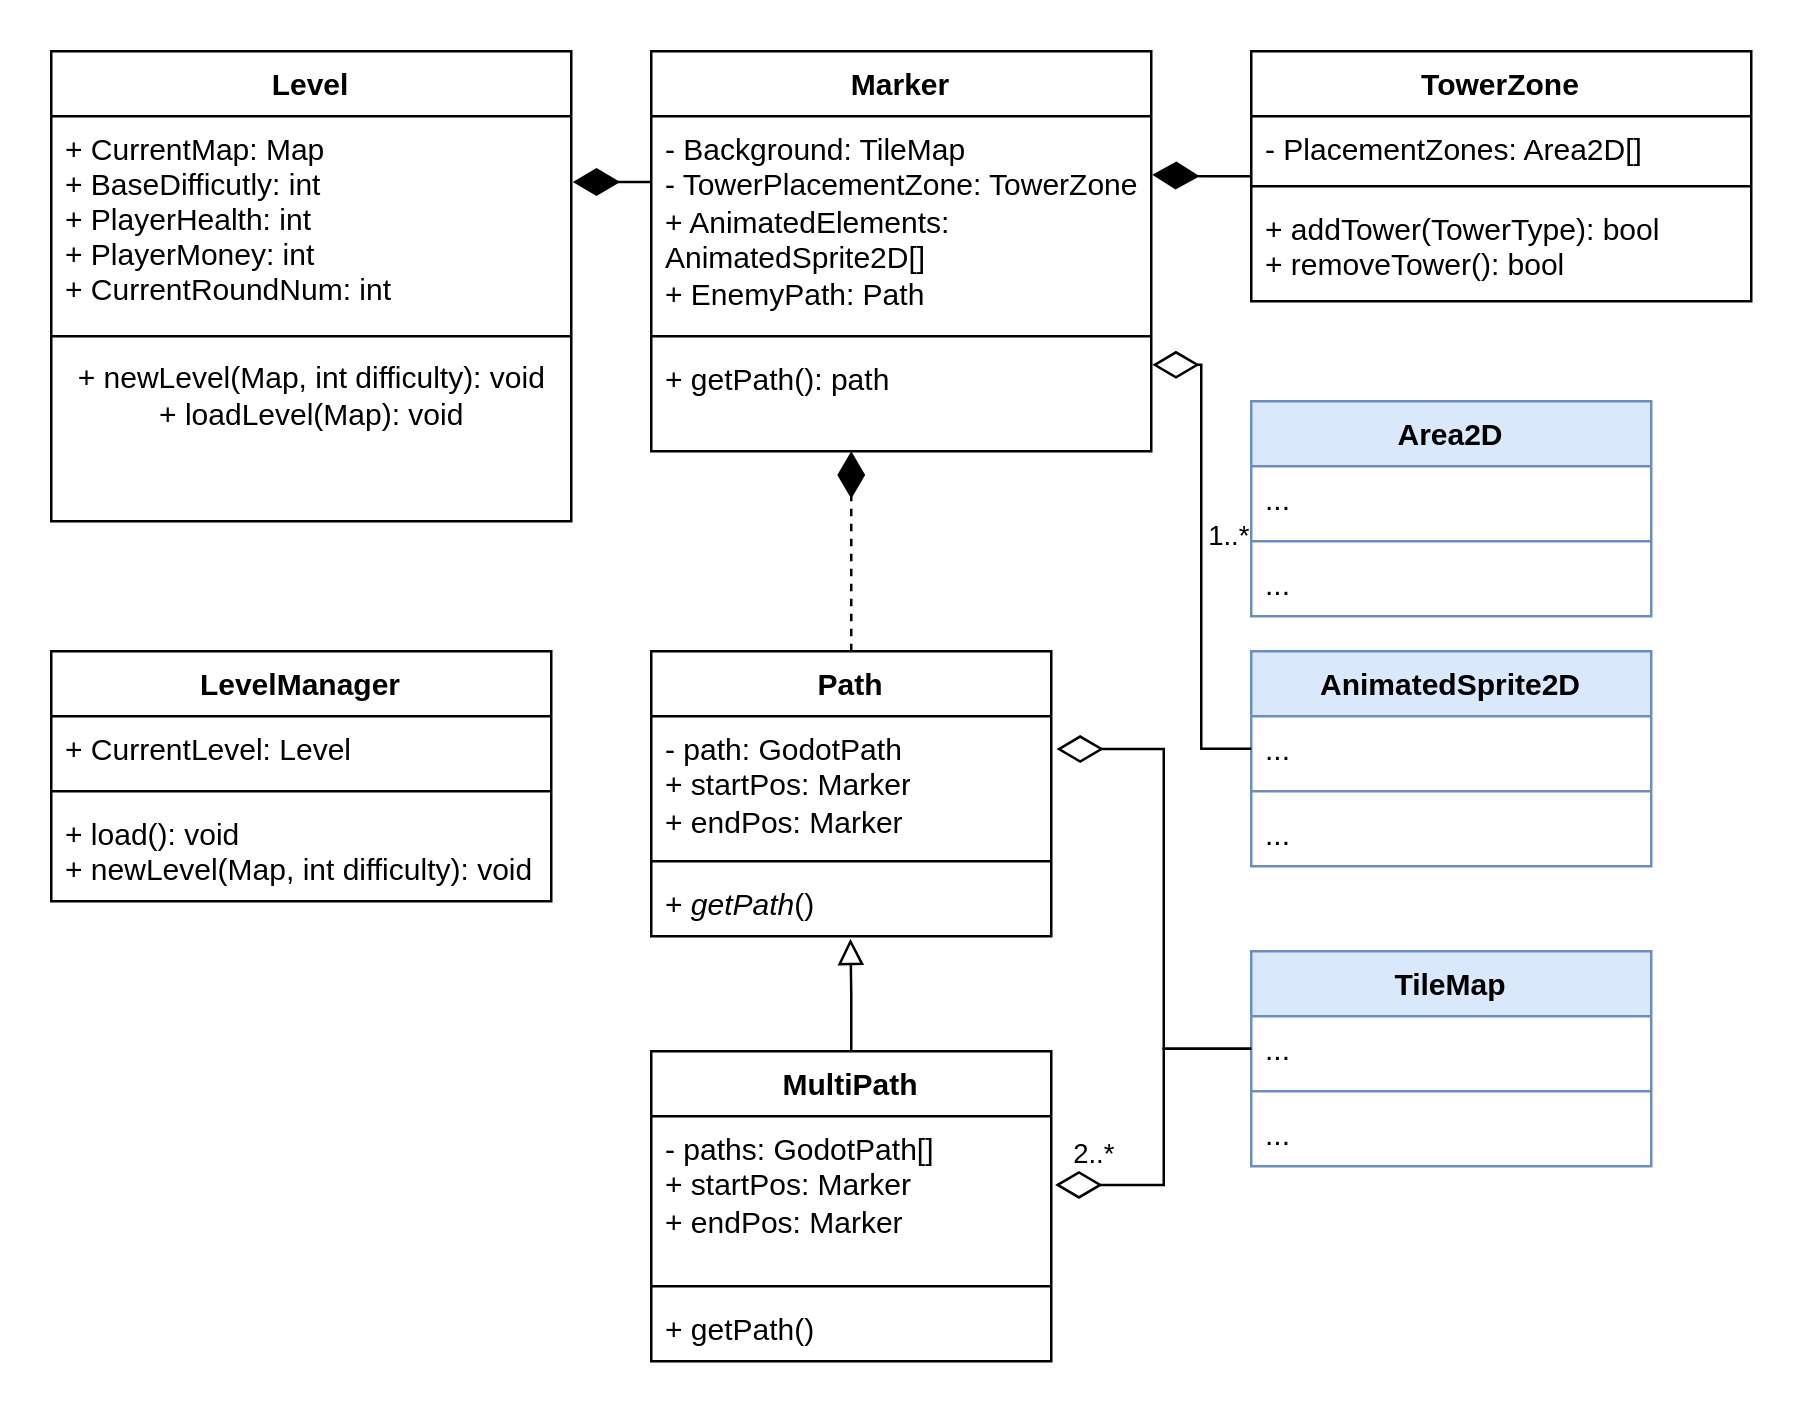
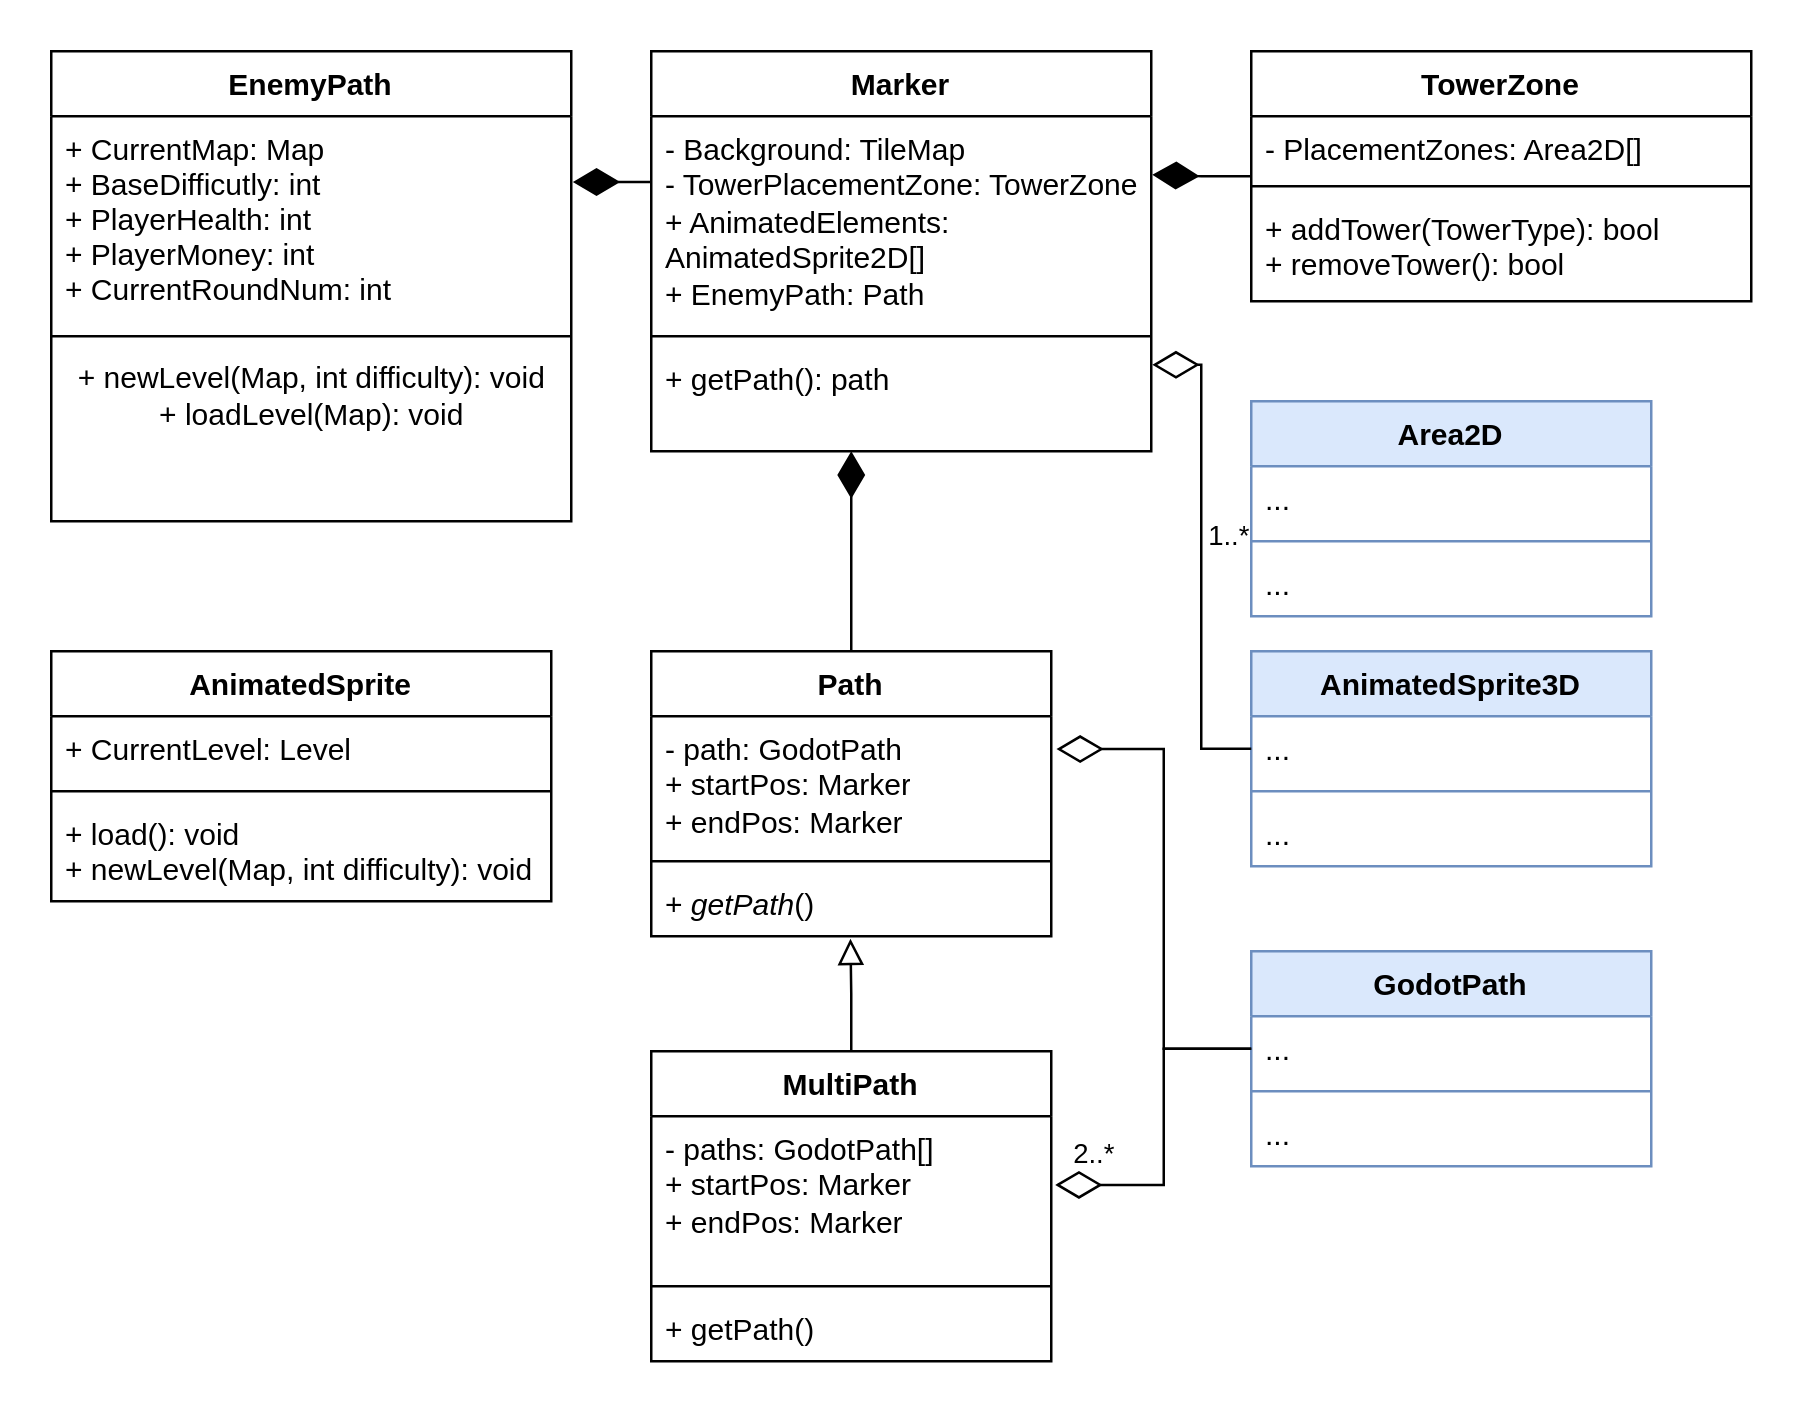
node "Level": label "Level" -> "EnemyPath"
edge "Path" -> "+ getPath(): path": style dashed -> solid
node "LevelManager": label "LevelManager" -> "AnimatedSprite"
node "AnimatedSprite2D": label "AnimatedSprite2D" -> "AnimatedSprite3D"
node "TileMap": label "TileMap" -> "GodotPath"
